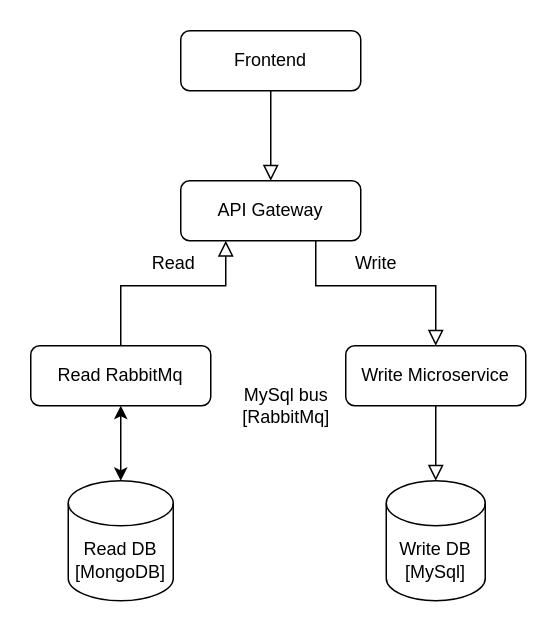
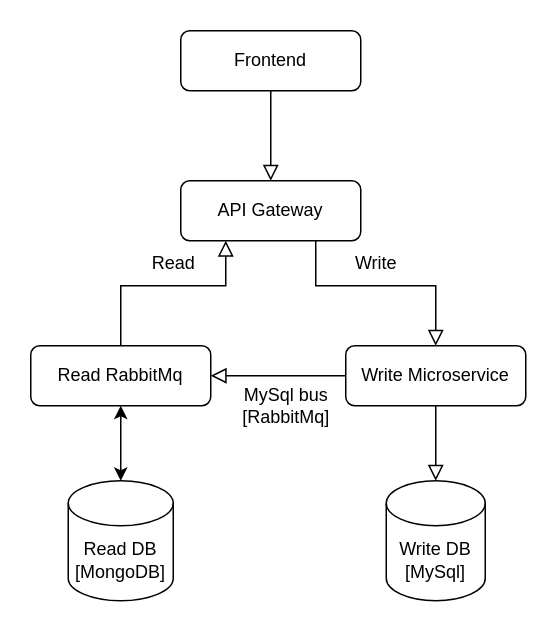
edge "Write Microservice" -> "Read RabbitMq": added
